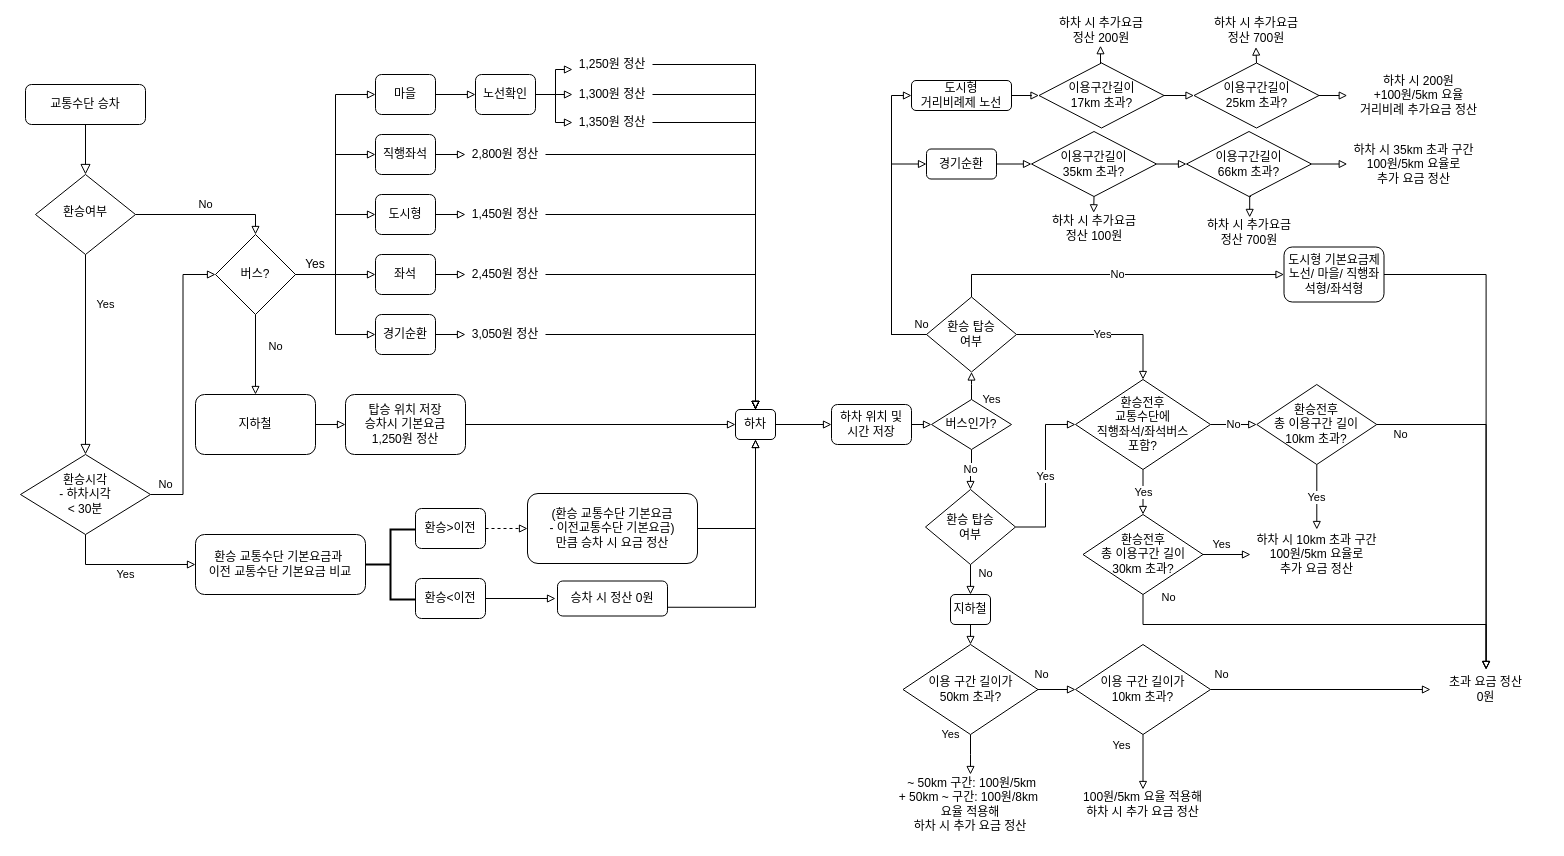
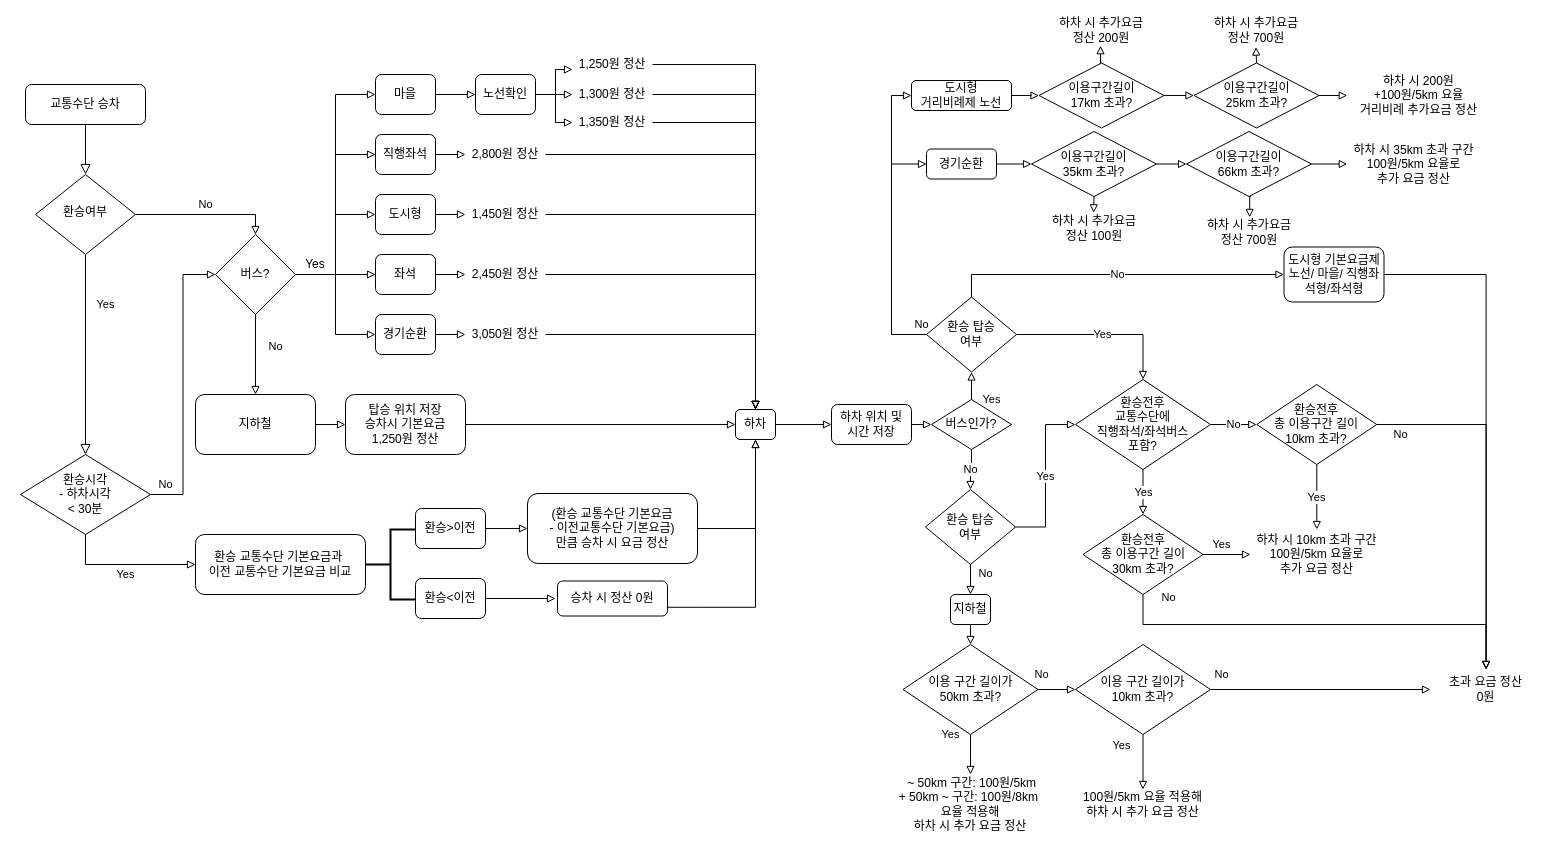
edge "환승>이전" -> "(환승 교통수단 기본요금 - 이전교통수단 기본요금) 만큼 승차 시 요금 정산": style dashed -> solid
